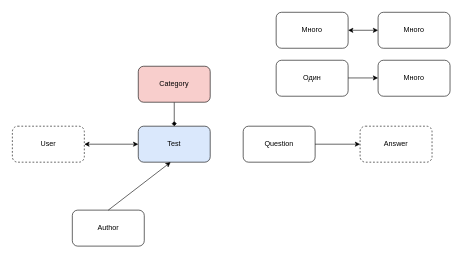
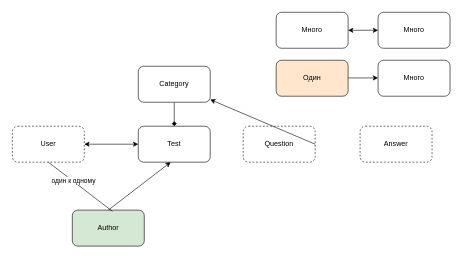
node "Один": fillcolor #ffffff -> #ffe6cc
node "Category": fillcolor #f8cecc -> #ffffff
node "Test": fillcolor #dae8fc -> #ffffff
node "Question": style solid -> dashed
edge "Question" -> "Answer": now "Question" -> "Category"
edge "User" -- "Author": added, label "один к одному"
node "Author": fillcolor #ffffff -> #d5e8d4
